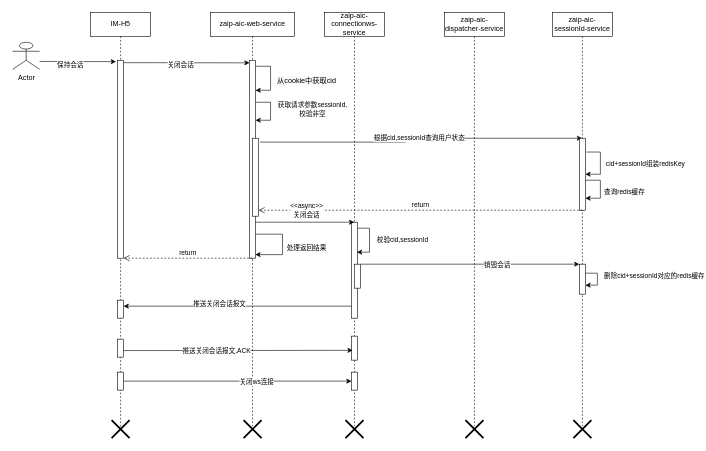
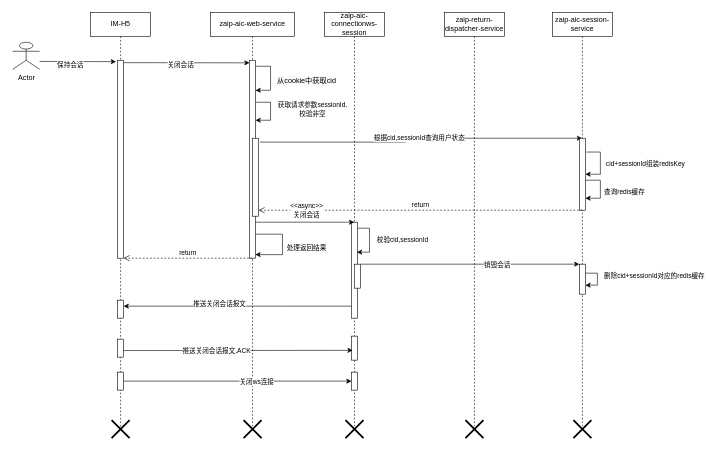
node "zaip-aic-connectionws-service": label "zaip-aic-connectionws-service" -> "zaip-aic-connectionws-session"
node "zaip-aic-dispatcher-service": label "zaip-aic-dispatcher-service" -> "zaip-return-dispatcher-service"
node "zaip-aic-sessionId-service": label "zaip-aic-sessionId-service" -> "zaip-aic-session-service"
